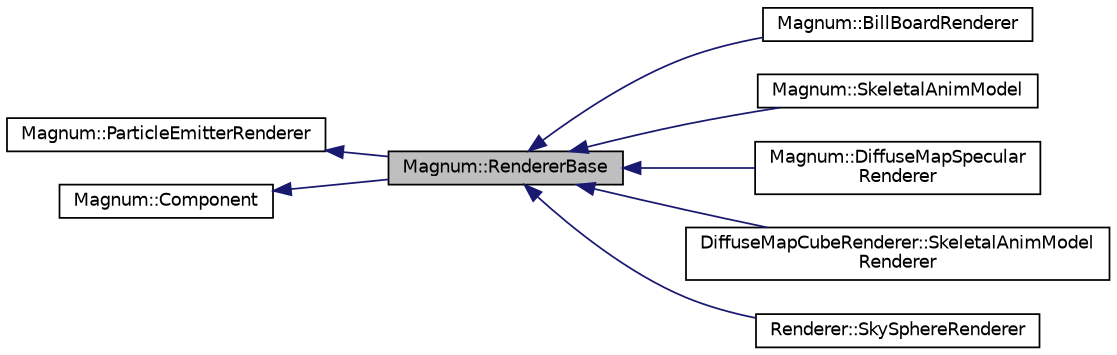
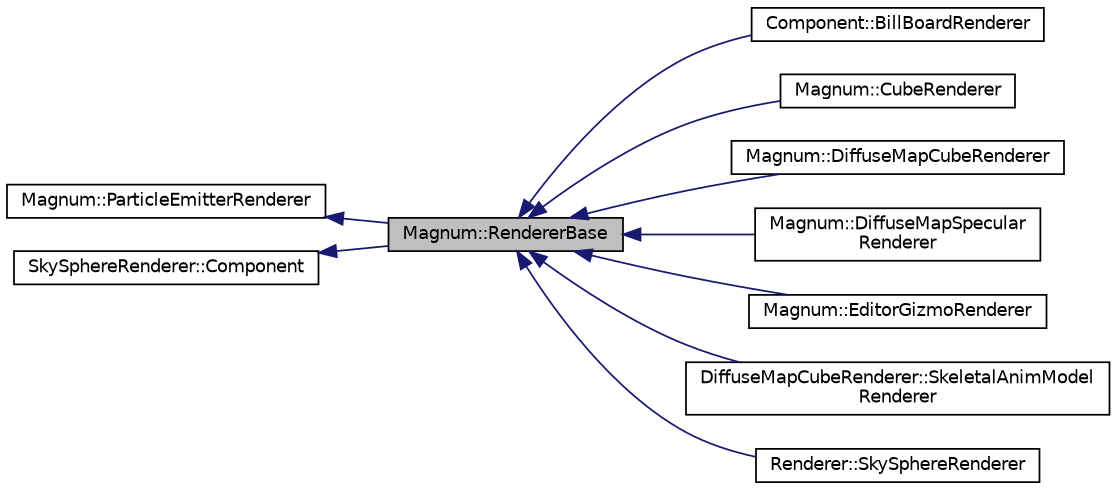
node "Magnum::BillBoardRenderer": label "Magnum::BillBoardRenderer" -> "Component::BillBoardRenderer"
node "Magnum::CubeRenderer": added
node "Magnum::SkeletalAnimModel": label "Magnum::SkeletalAnimModel" -> "Magnum::DiffuseMapCubeRenderer"
node "Magnum::Component": label "Magnum::Component" -> "SkySphereRenderer::Component"
node "Magnum::EditorGizmoRenderer": added
